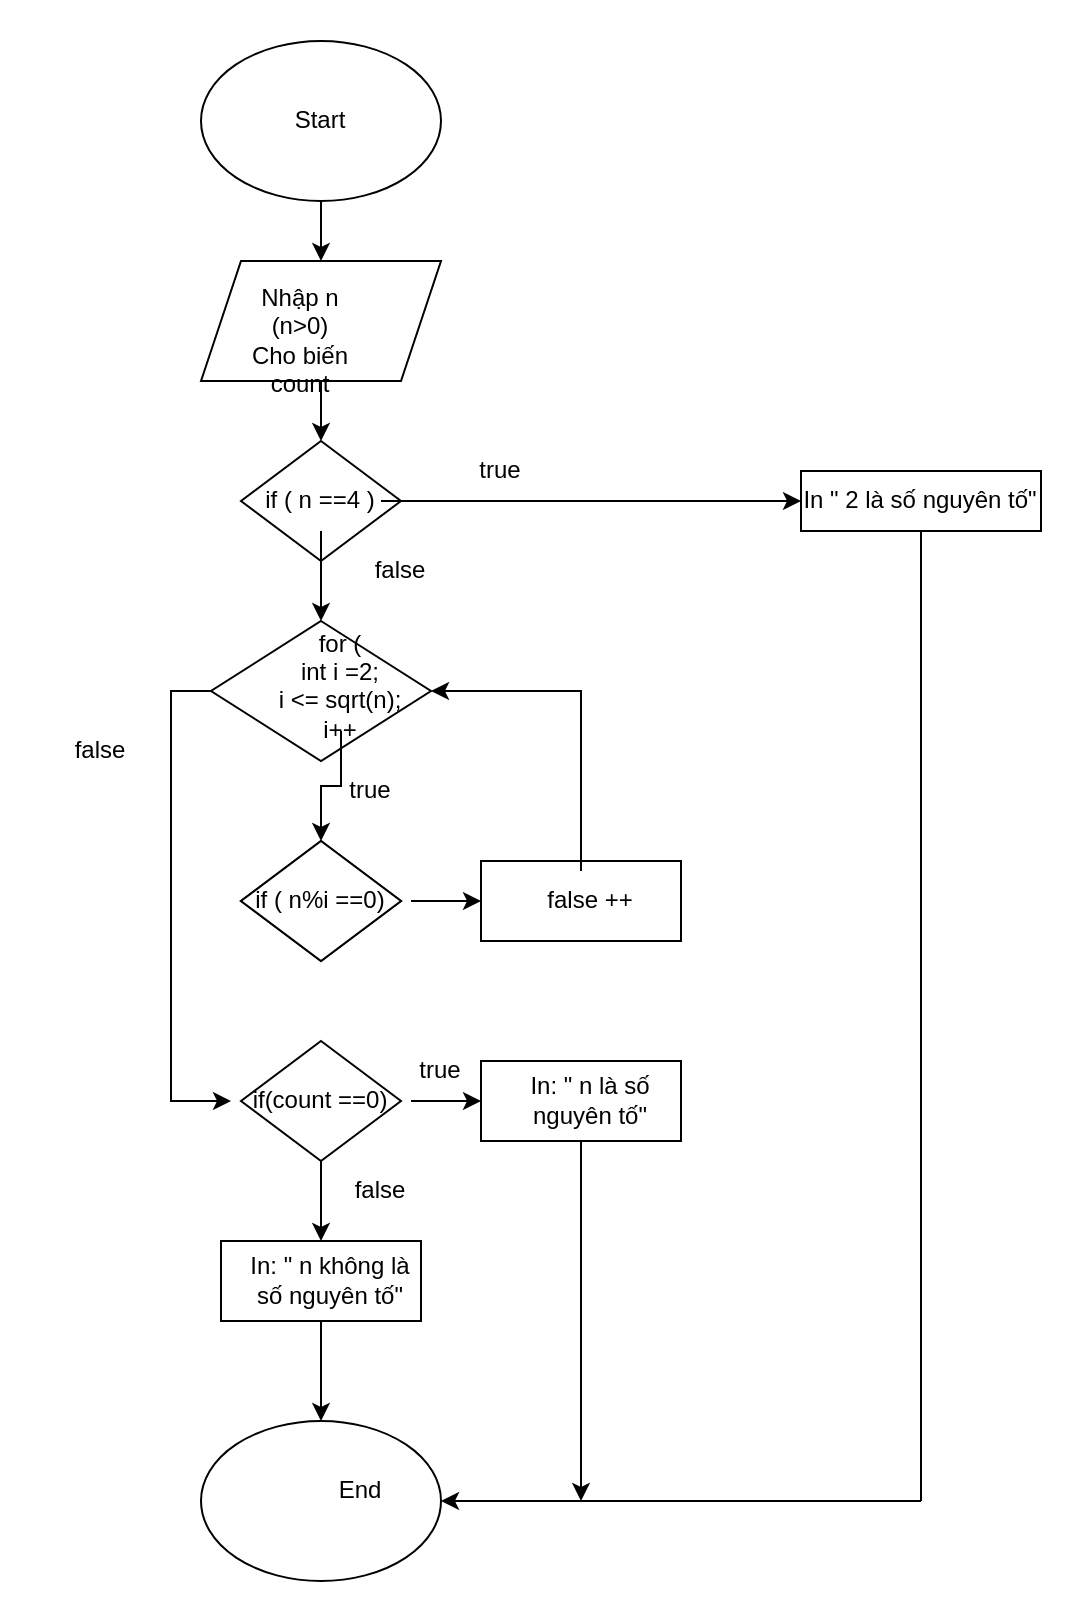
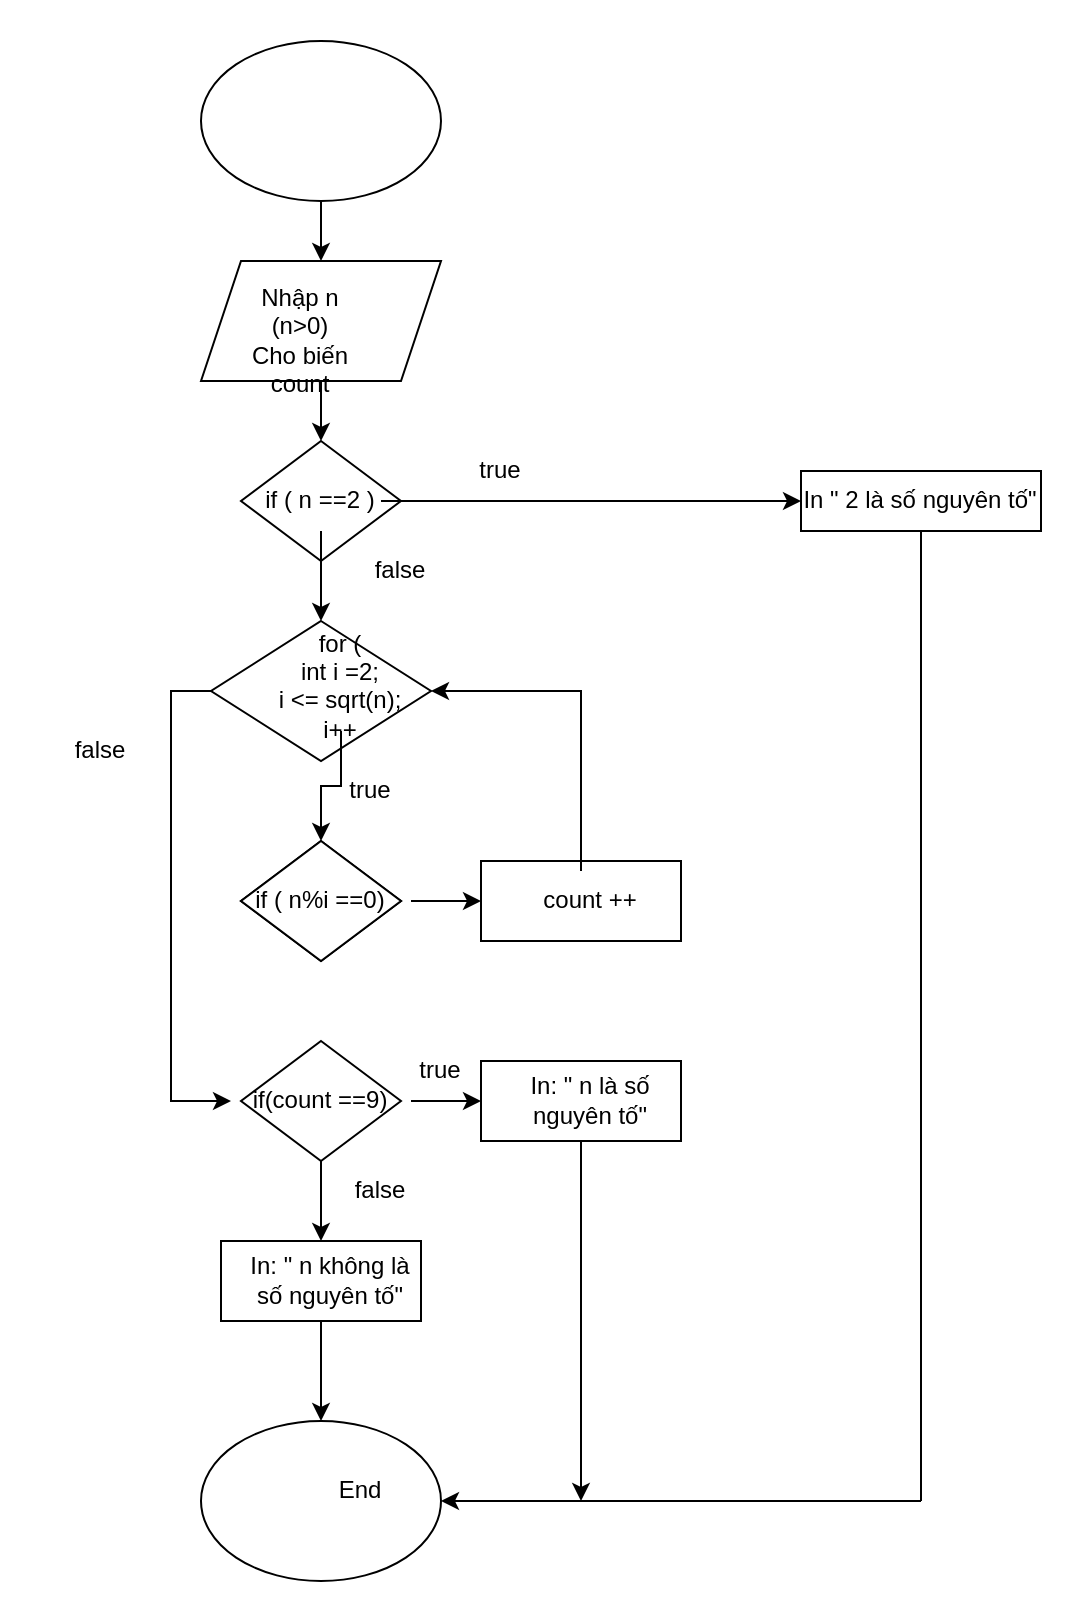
node "Start": removed
node "if ( n ==4 )": label "if ( n ==4 )" -> "if ( n ==2 )"
node "false ++": label "false ++" -> "count ++"
node "if(count ==0)": label "if(count ==0)" -> "if(count ==9)"
